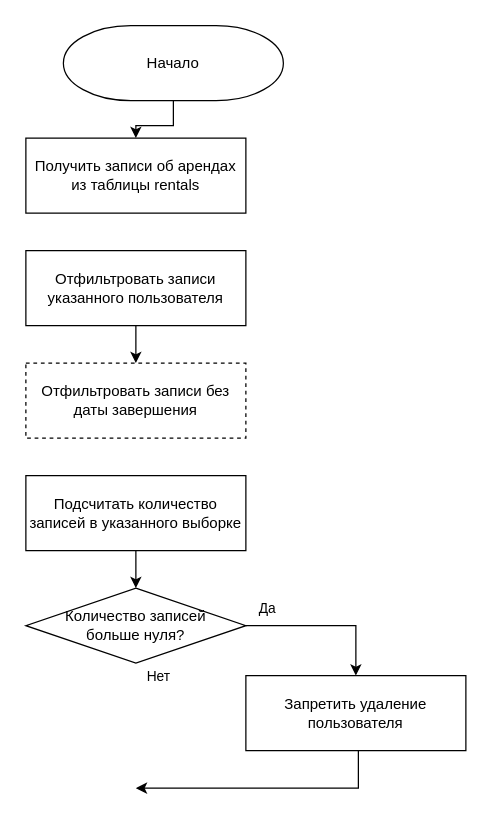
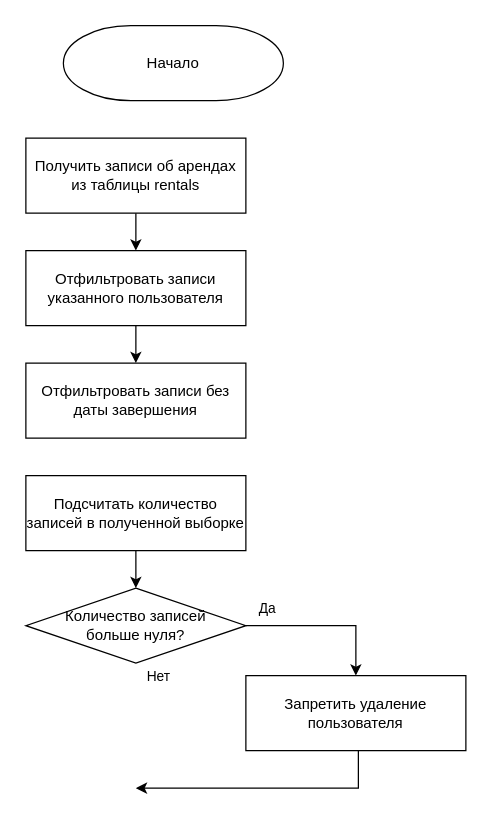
edge "Начало" -> "Получить записи об арендах из таблицы rentals": removed
edge "Получить записи об арендах из таблицы rentals" -> "Отфильтровать записи указанного пользователя": added
node "Отфильтровать записи без даты завершения": style dashed -> solid
node "Подсчитать количество записей в указанного выборке": label "Подсчитать количество записей в указанного выборке" -> "Подсчитать количество записей в полученной выборке"
